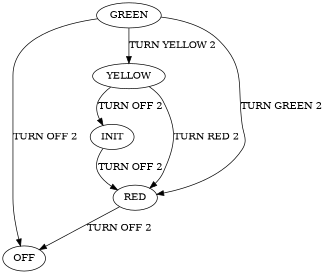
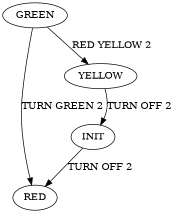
edge "GREEN" -> "YELLOW": label "TURN YELLOW 2" -> "RED YELLOW 2"
edge "YELLOW" -> "RED": removed, label "TURN RED 2"
node "OFF": removed
